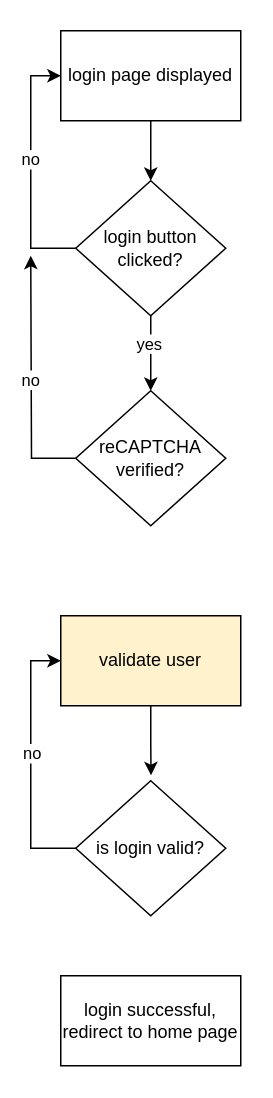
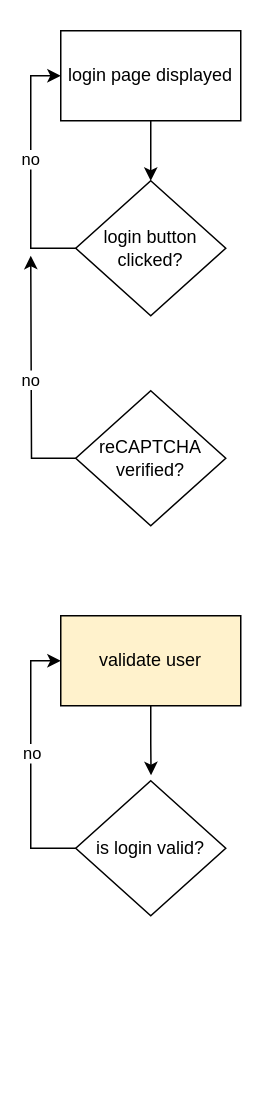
edge "login button clicked?" -> "reCAPTCHA verified?": removed, label "yes"
node "login successful, redirect to home page": removed
